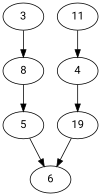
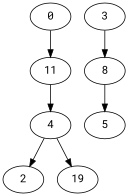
node "0": added
node "2": added
node "6": removed
